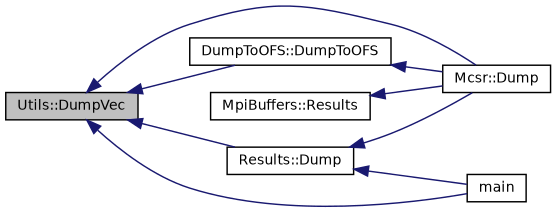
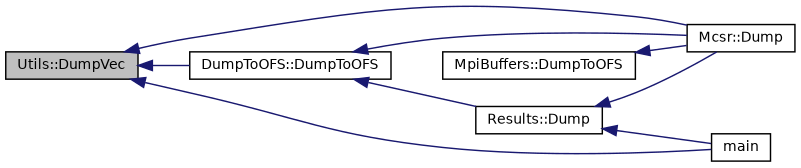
node "MpiBuffers::Results": label "MpiBuffers::Results" -> "MpiBuffers::DumpToOFS"
edge "Results::Dump" -> "Utils::DumpVec": now "Results::Dump" -> "DumpToOFS::DumpToOFS"
